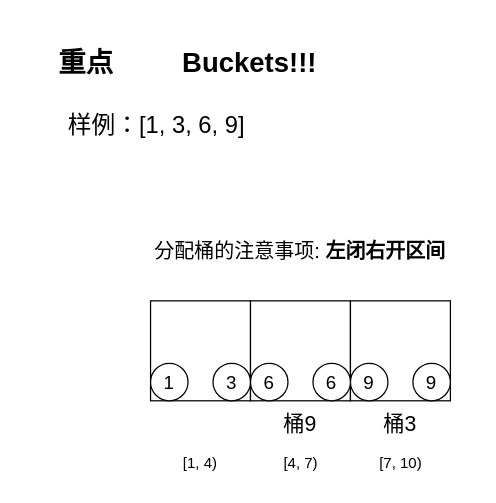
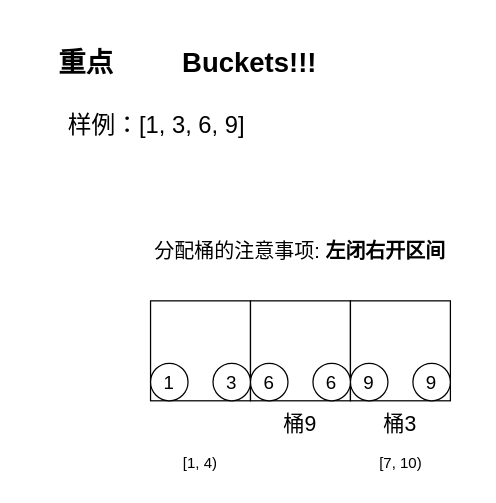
node "[4, 7)": removed
